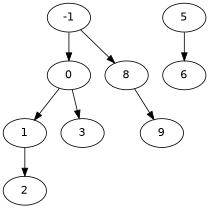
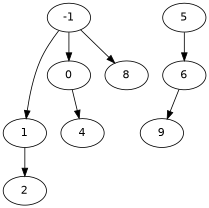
edge "0" -> "1": now "-1" -> "1"
edge "8" -> "9": now "6" -> "9"
node "3": label "3" -> "4"
